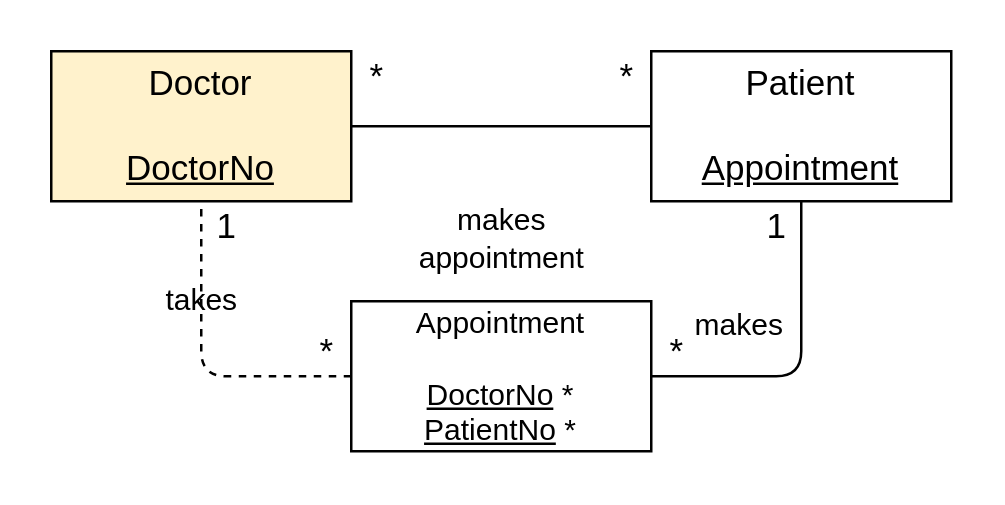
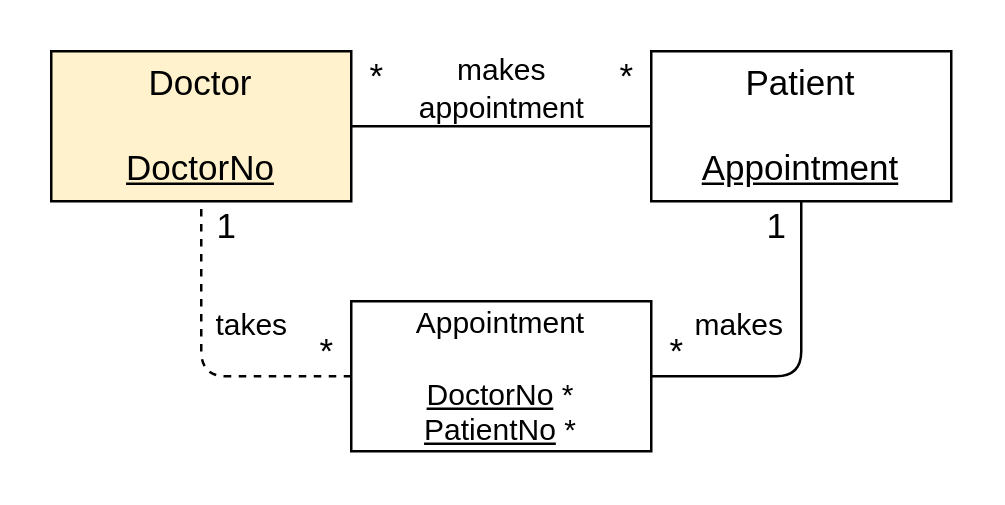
node "makes appointment": moved (501, 239) -> (501, 89)
node "takes": moved (201, 301) -> (251, 326)
